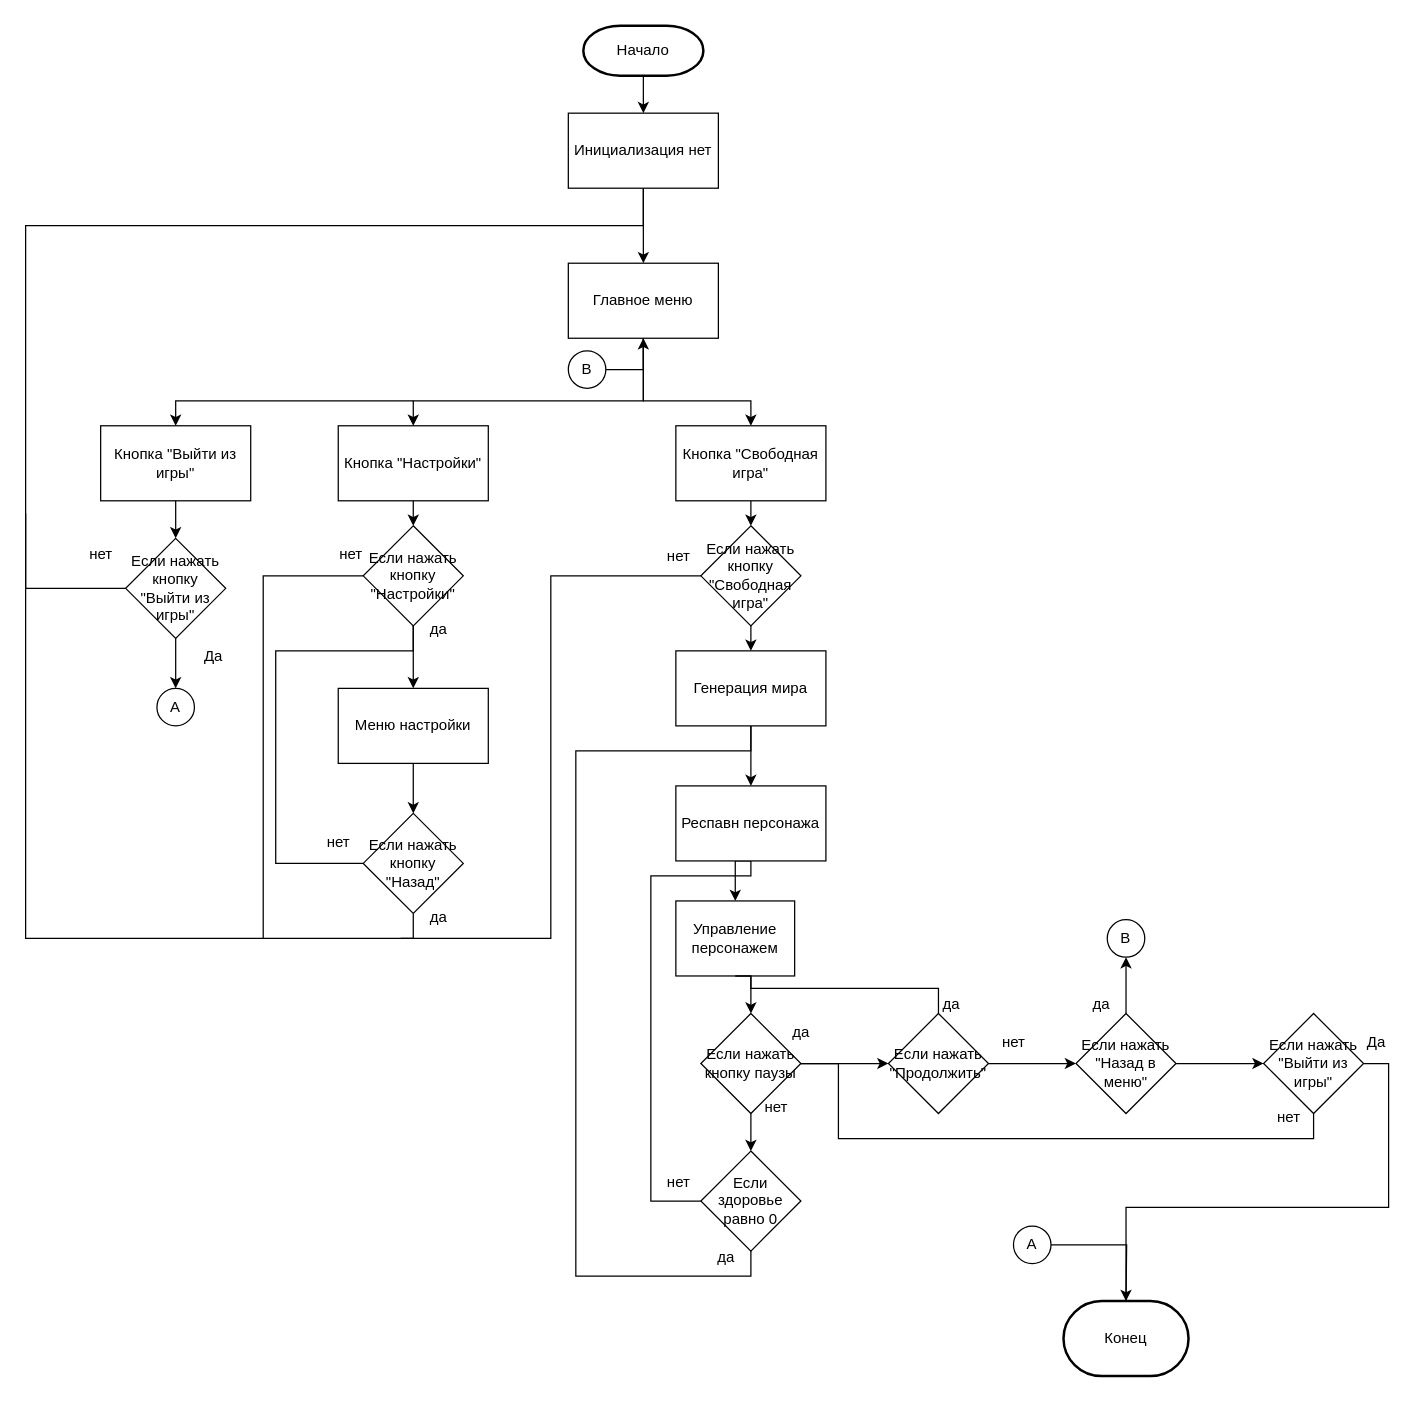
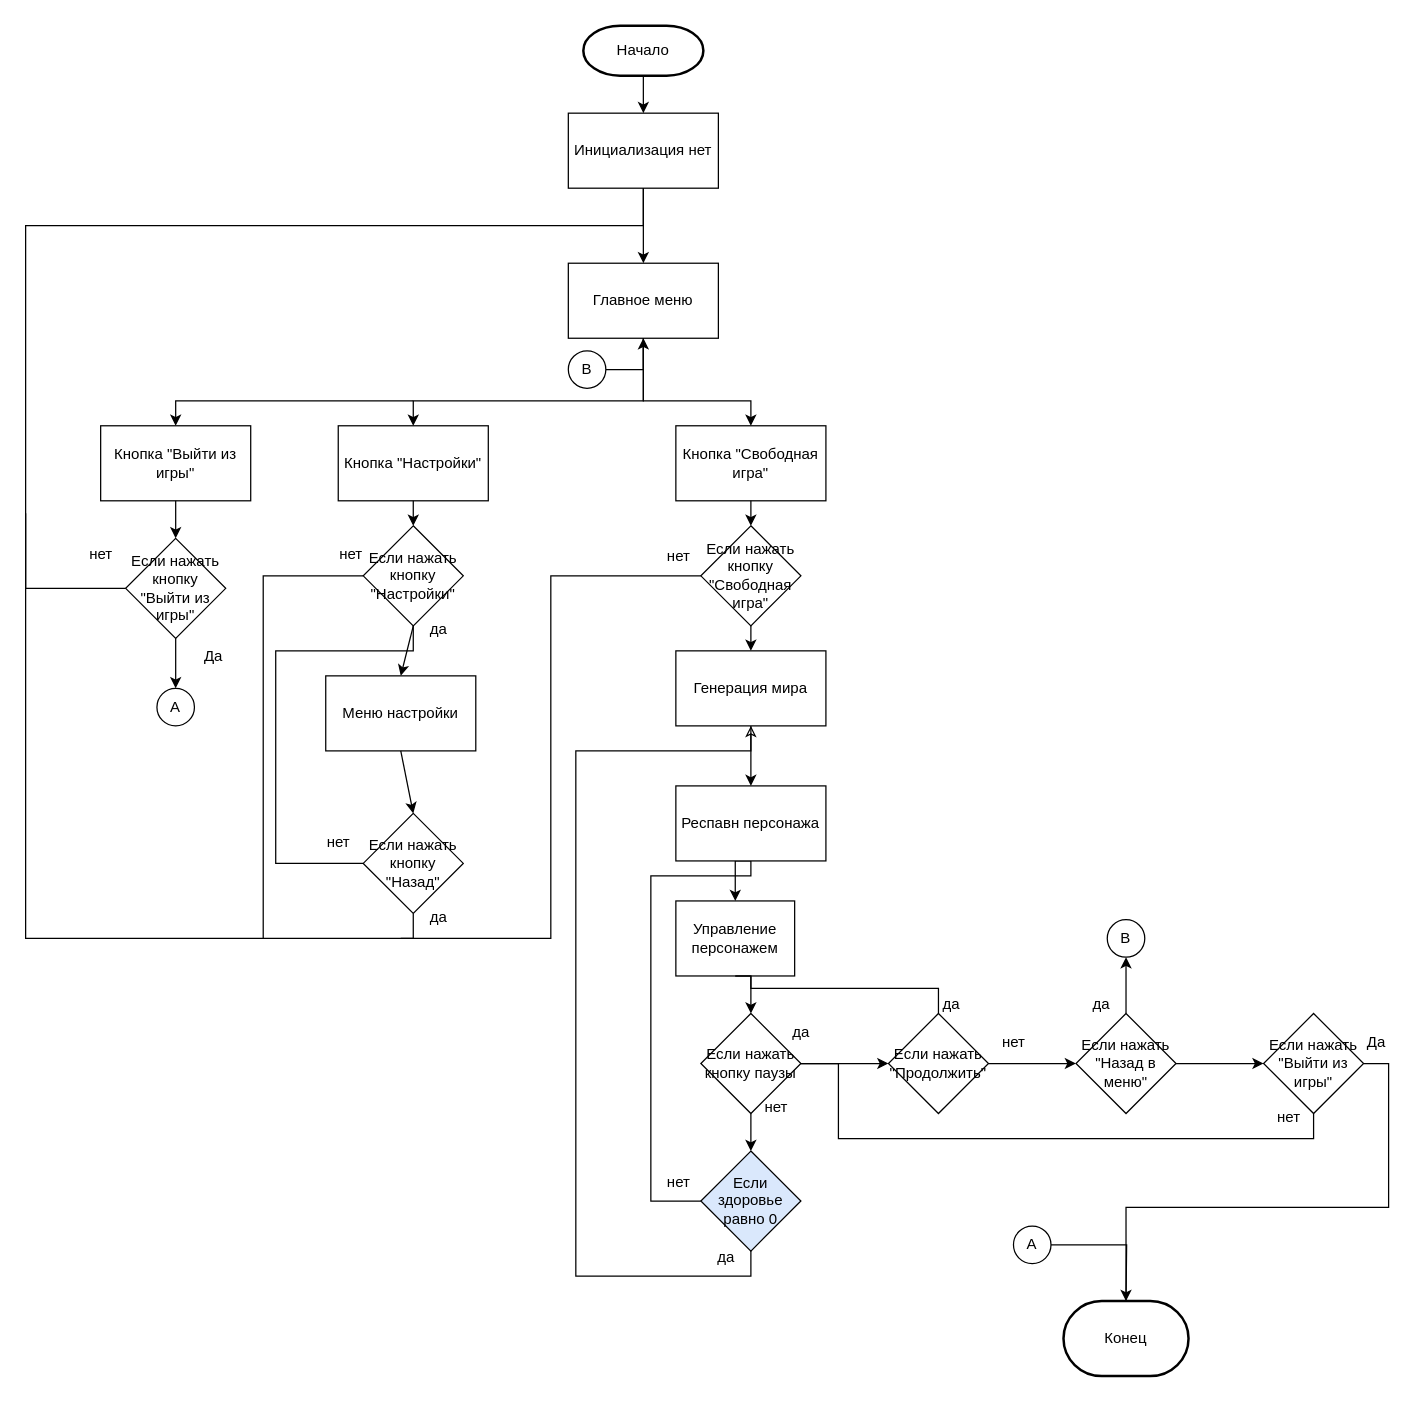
node "Меню настройки": moved (413, 726) -> (401, 713)
node "Если здоровье равно 0": fillcolor #ffffff -> #dae8fc
edge "Генерация мира" -- "Если здоровье равно 0": arrowhead none -> classic
